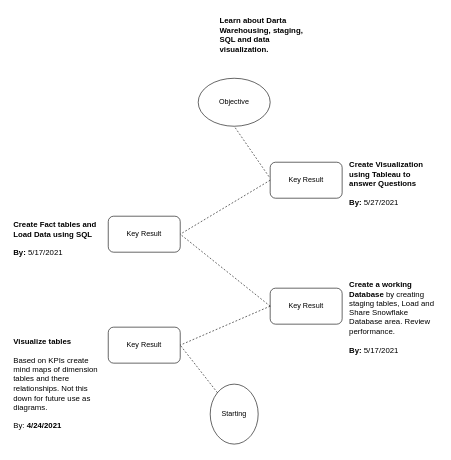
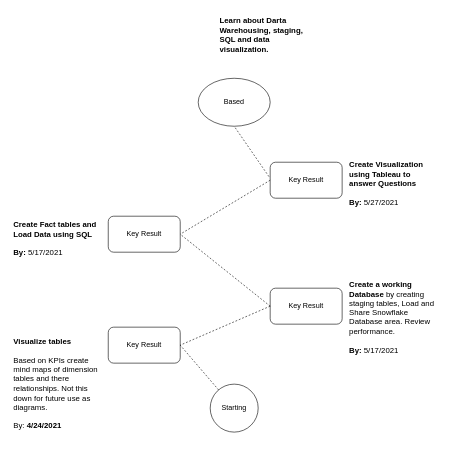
node "Objective": label "Objective" -> "Based"
node "Starting": size 48x60 -> 48x48
